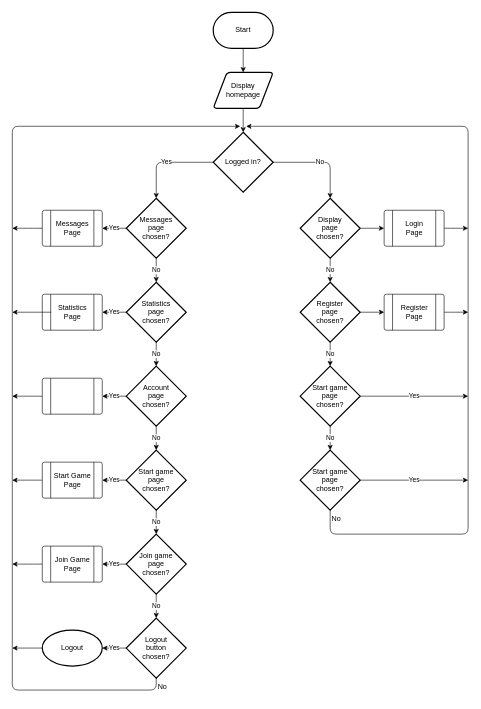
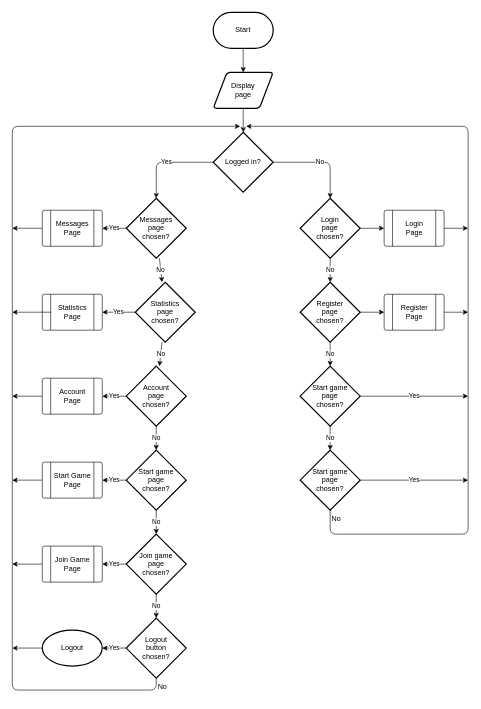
node "Display homepage": label "Display homepage" -> "Display page"
node "Display page chosen?": label "Display page chosen?" -> "Login page chosen?"
node "Statistics page chosen?": moved (156, 312) -> (165, 312)
node "Account Page": added
